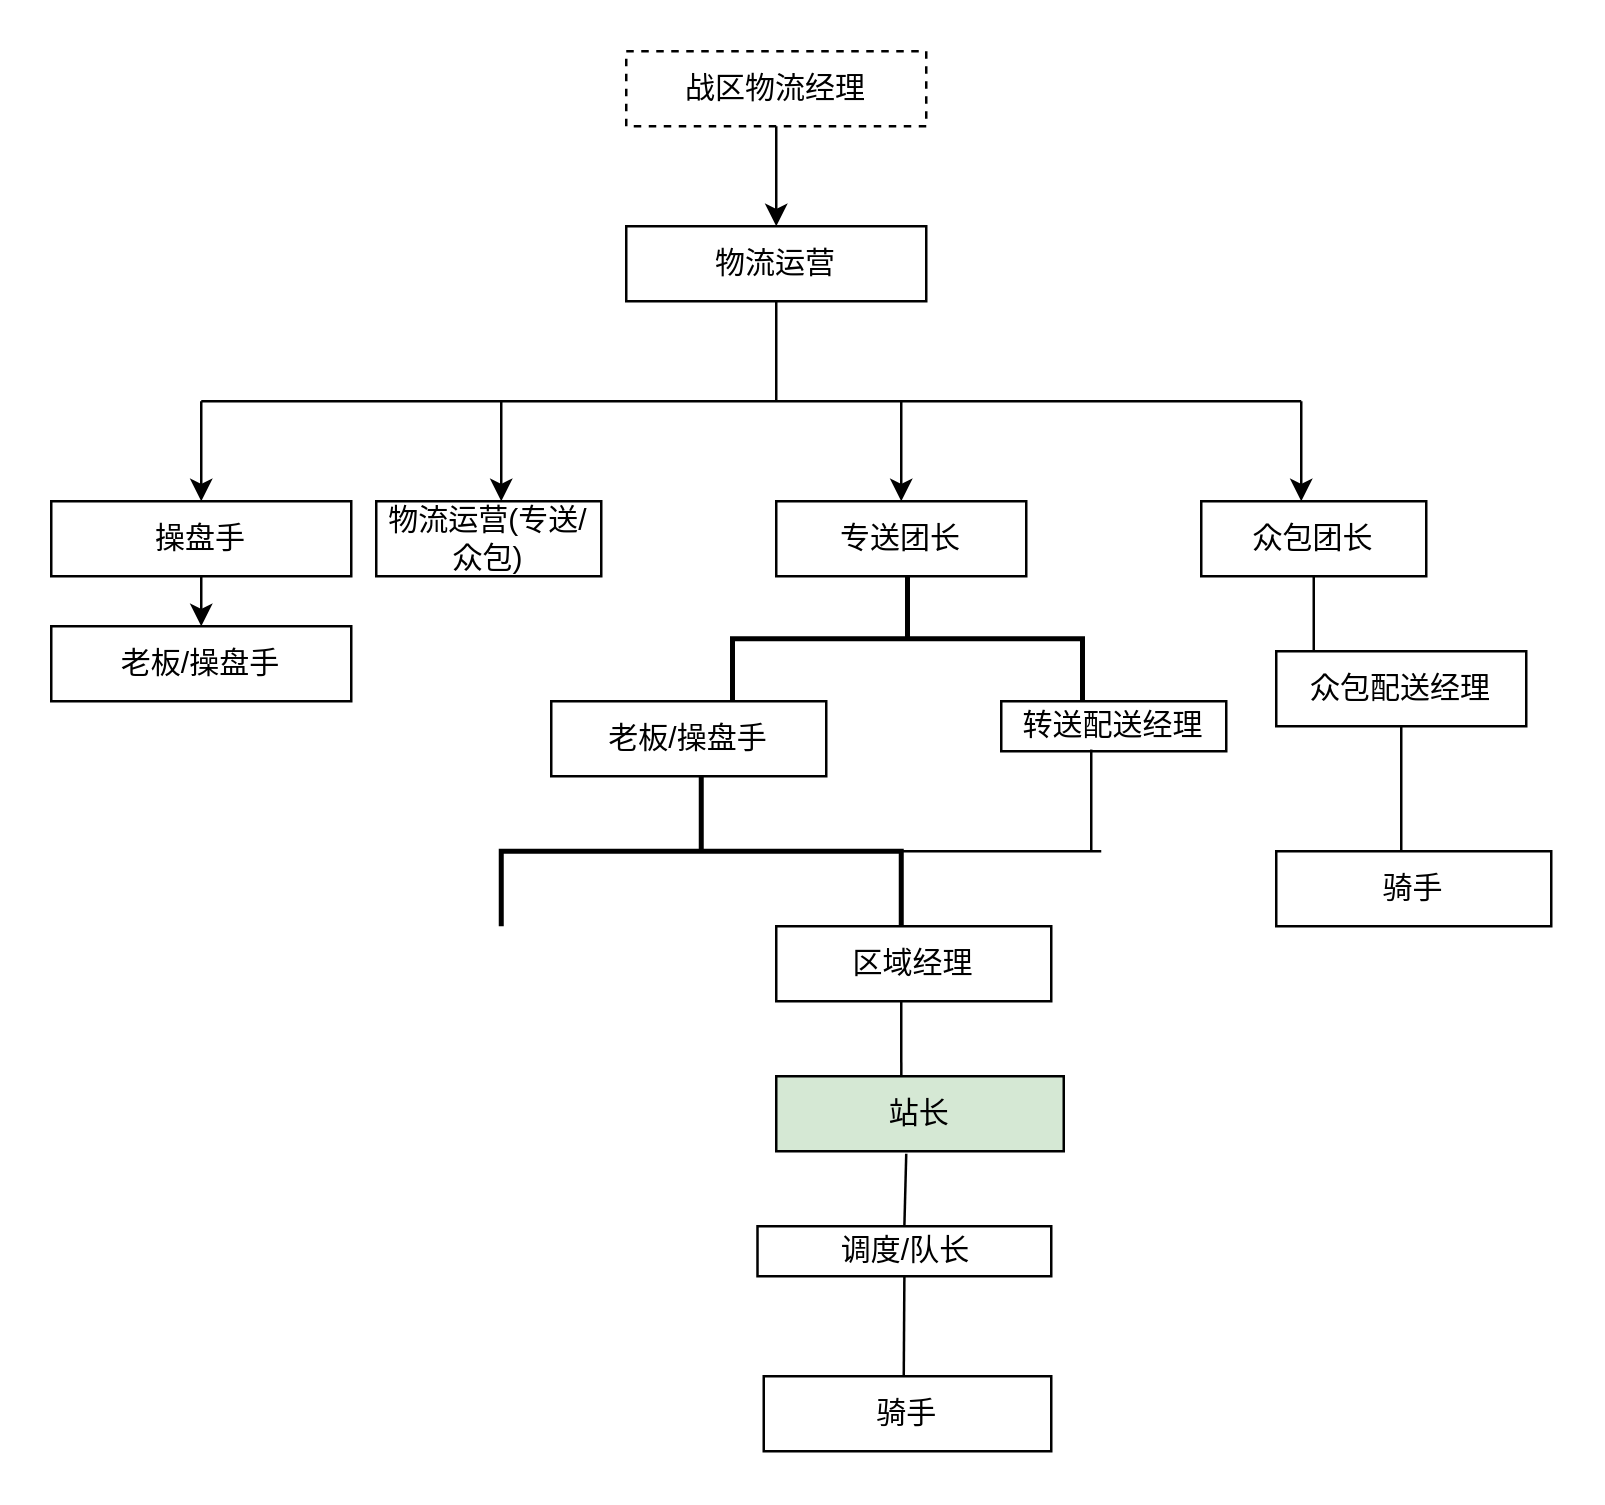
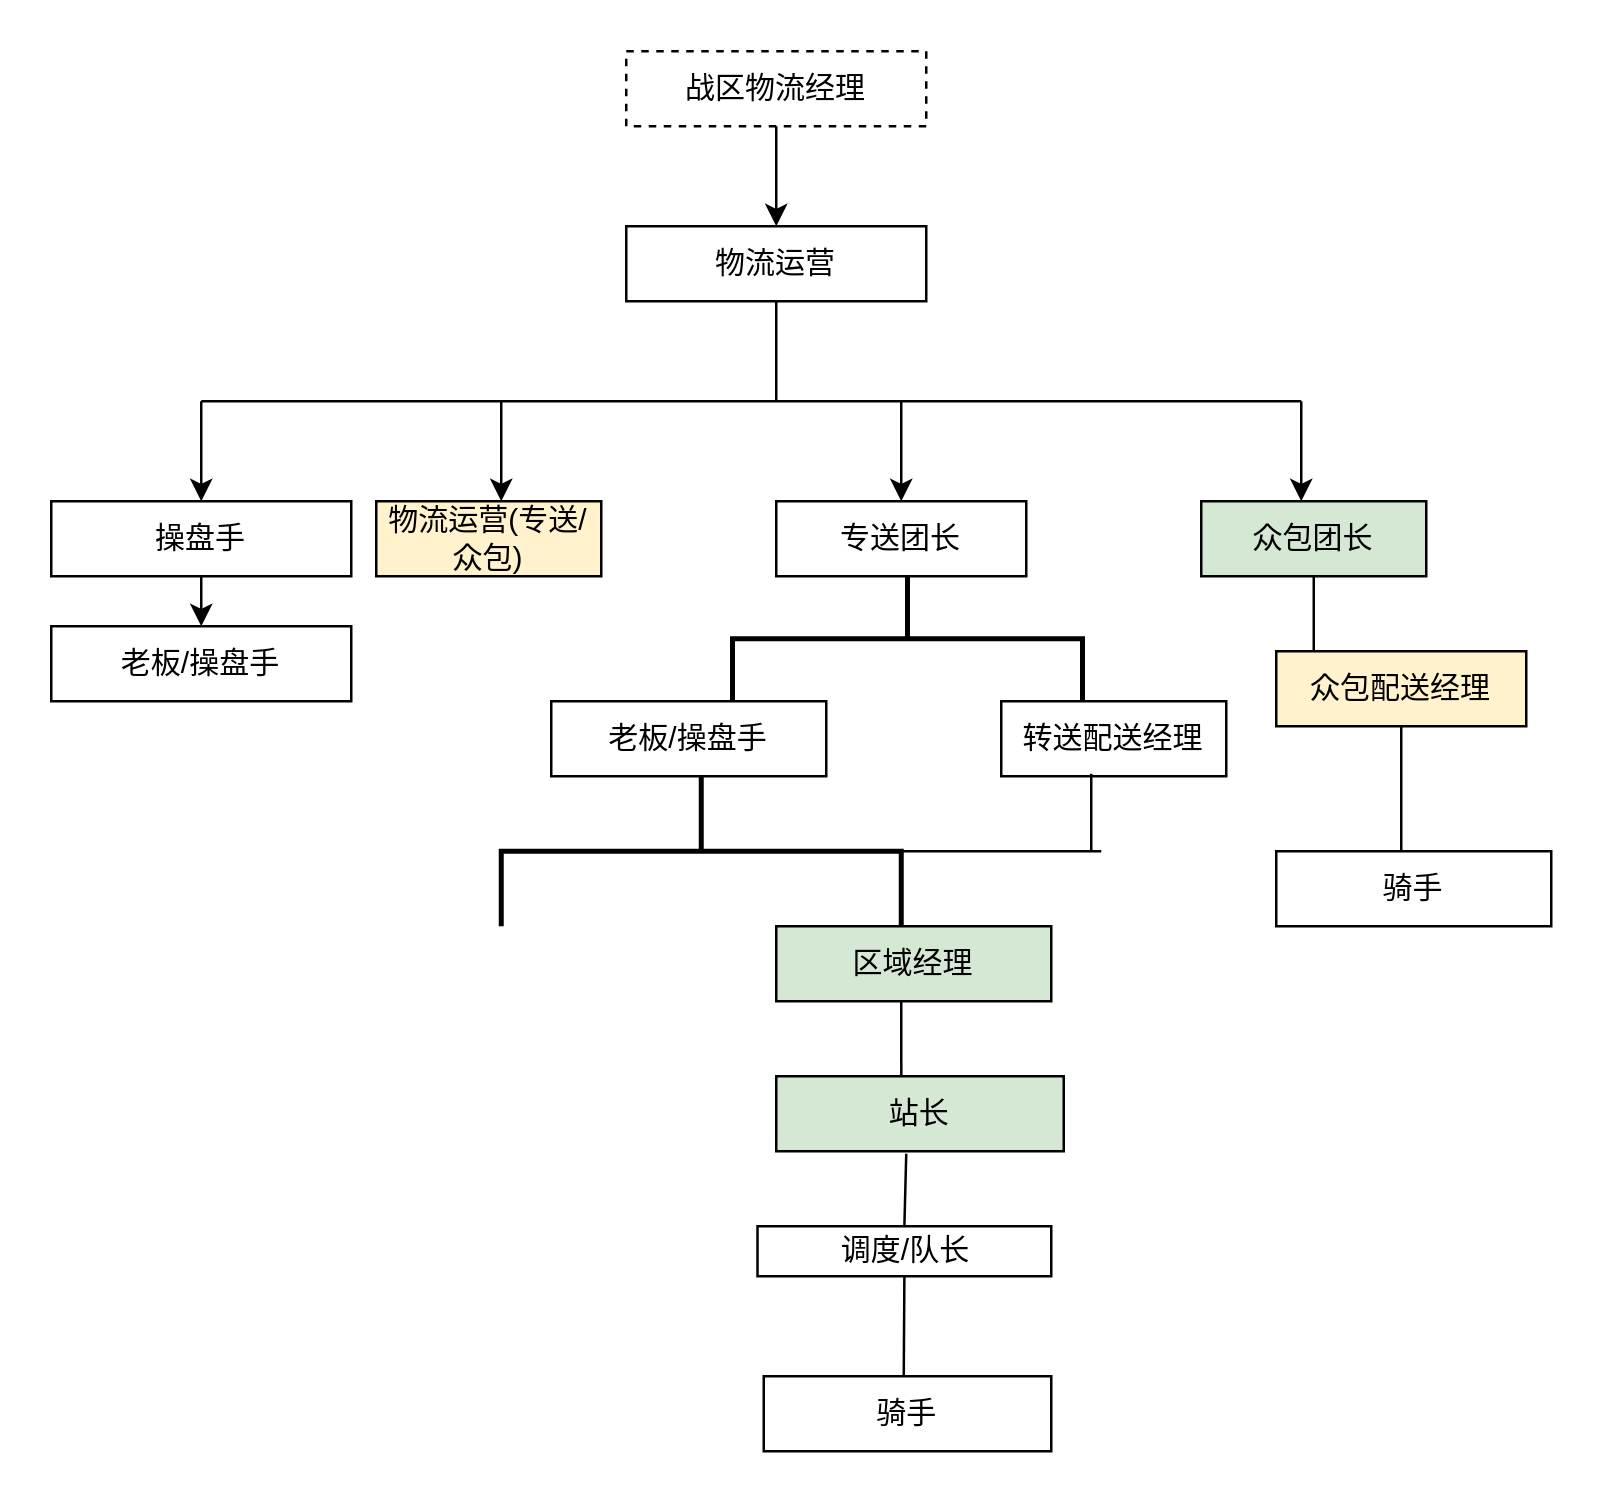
node "物流运营(专送/众包)": fillcolor #ffffff -> #fff2cc
node "众包团长": fillcolor #ffffff -> #d5e8d4
node "众包配送经理": fillcolor #ffffff -> #fff2cc
node "转送配送经理": size 225x50 -> 225x75
node "区域经理": fillcolor #ffffff -> #d5e8d4
